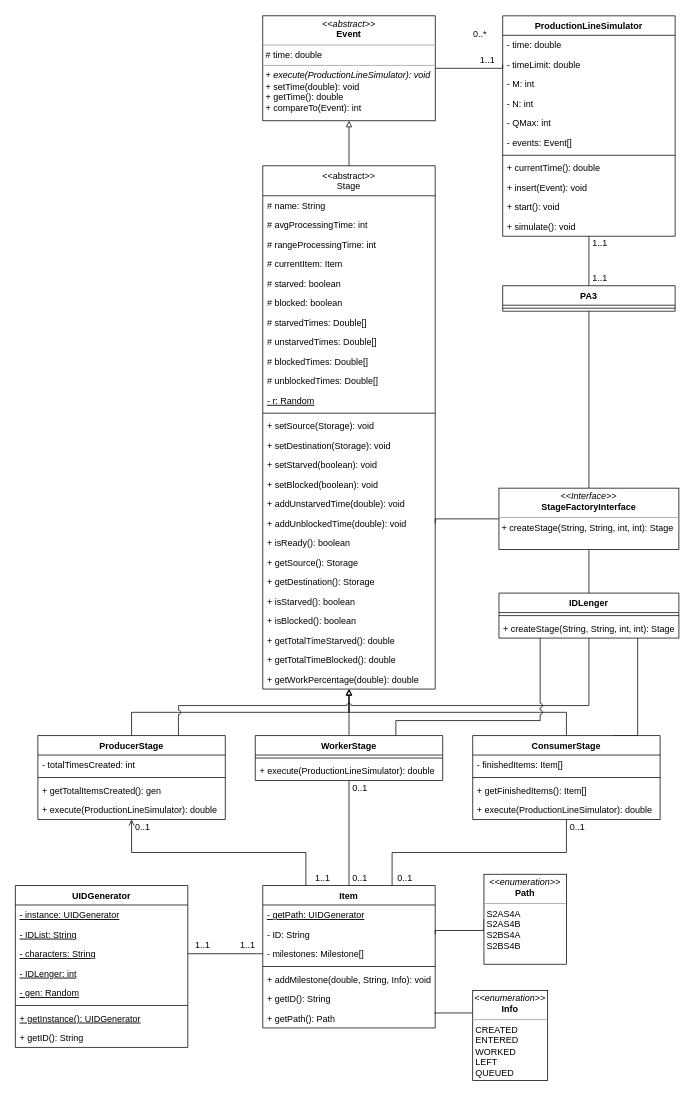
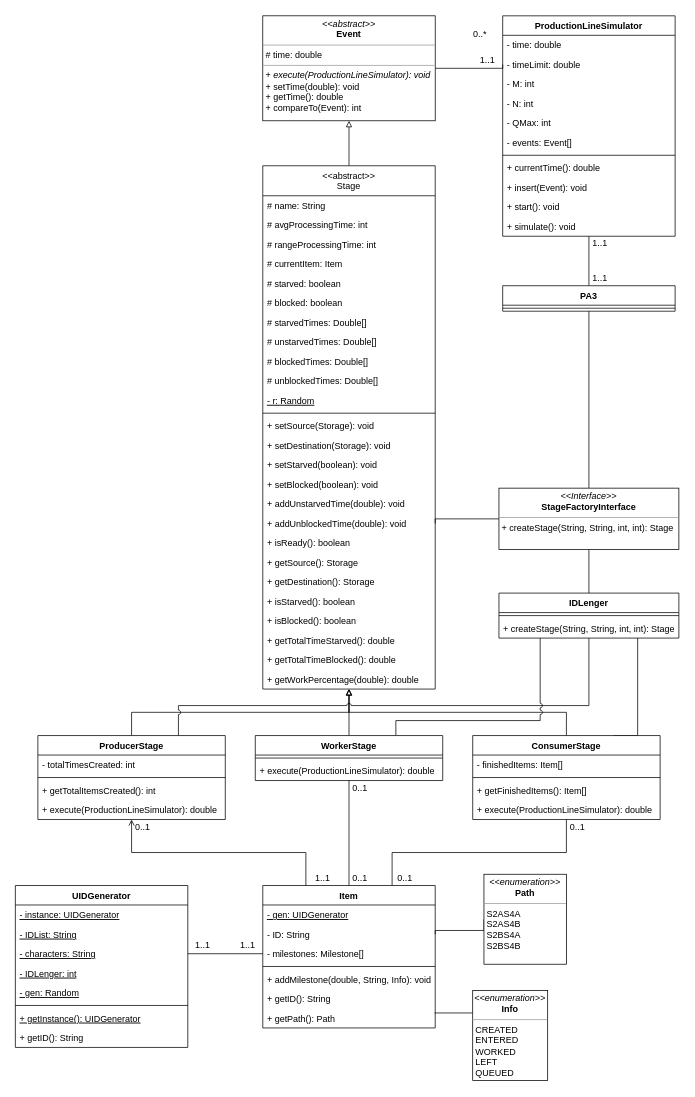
node "+ getTotalItemsCreated(): gen": label "+ getTotalItemsCreated(): gen" -> "+ getTotalItemsCreated(): int"
node "- getPath: UIDGenerator": label "- getPath: UIDGenerator" -> "- gen: UIDGenerator"
